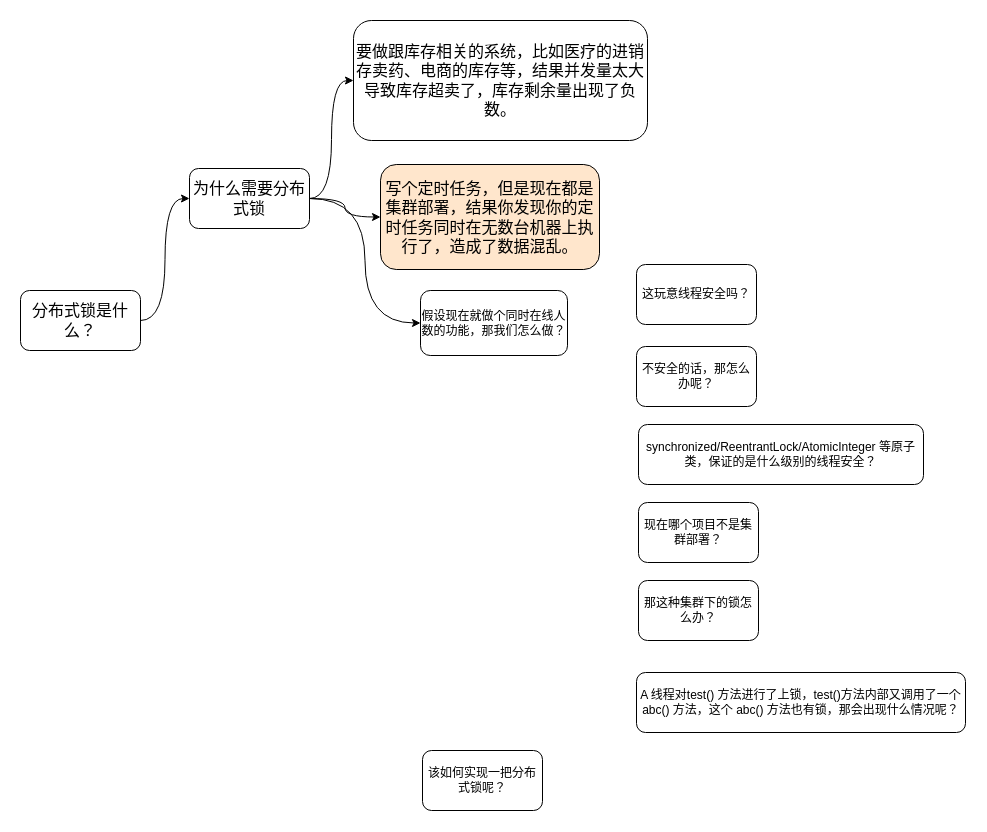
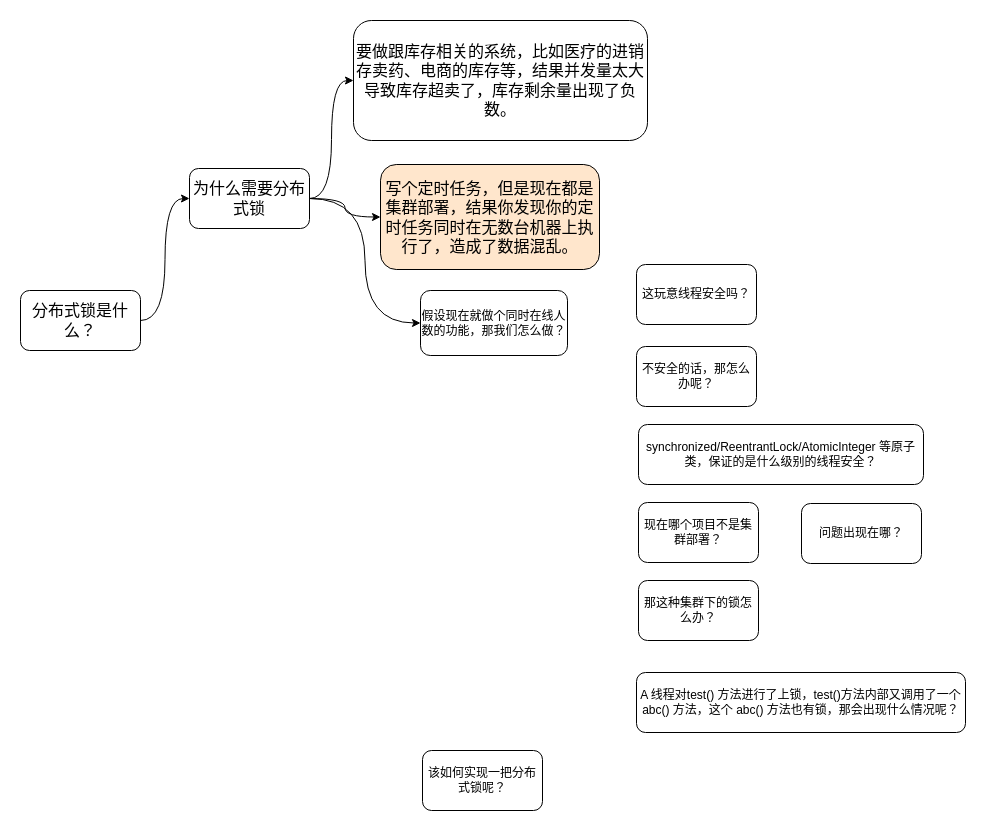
node "问题出现在哪？": added
